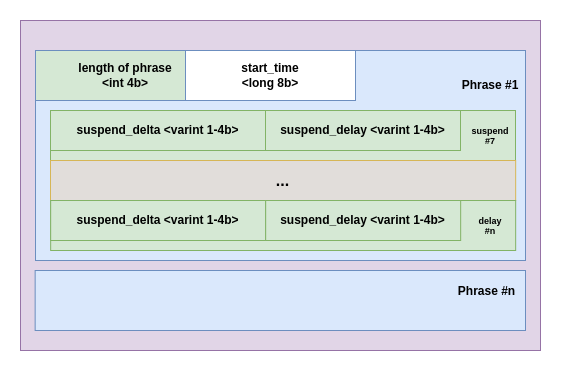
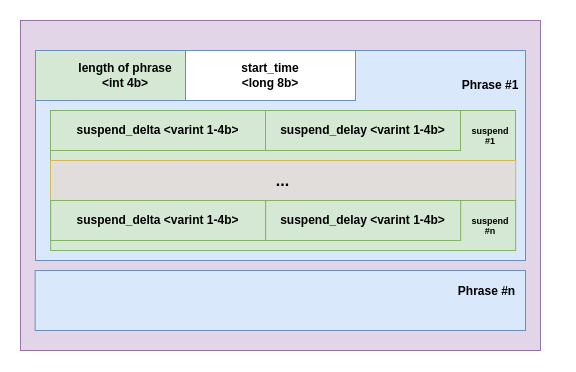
node "suspend #7": label "suspend #7" -> "suspend #1"
node "delay #n": label "delay #n" -> "suspend #n"
